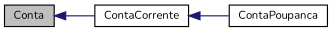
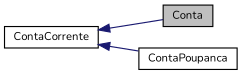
edge "ContaCorrente" -> "Conta": reversed
